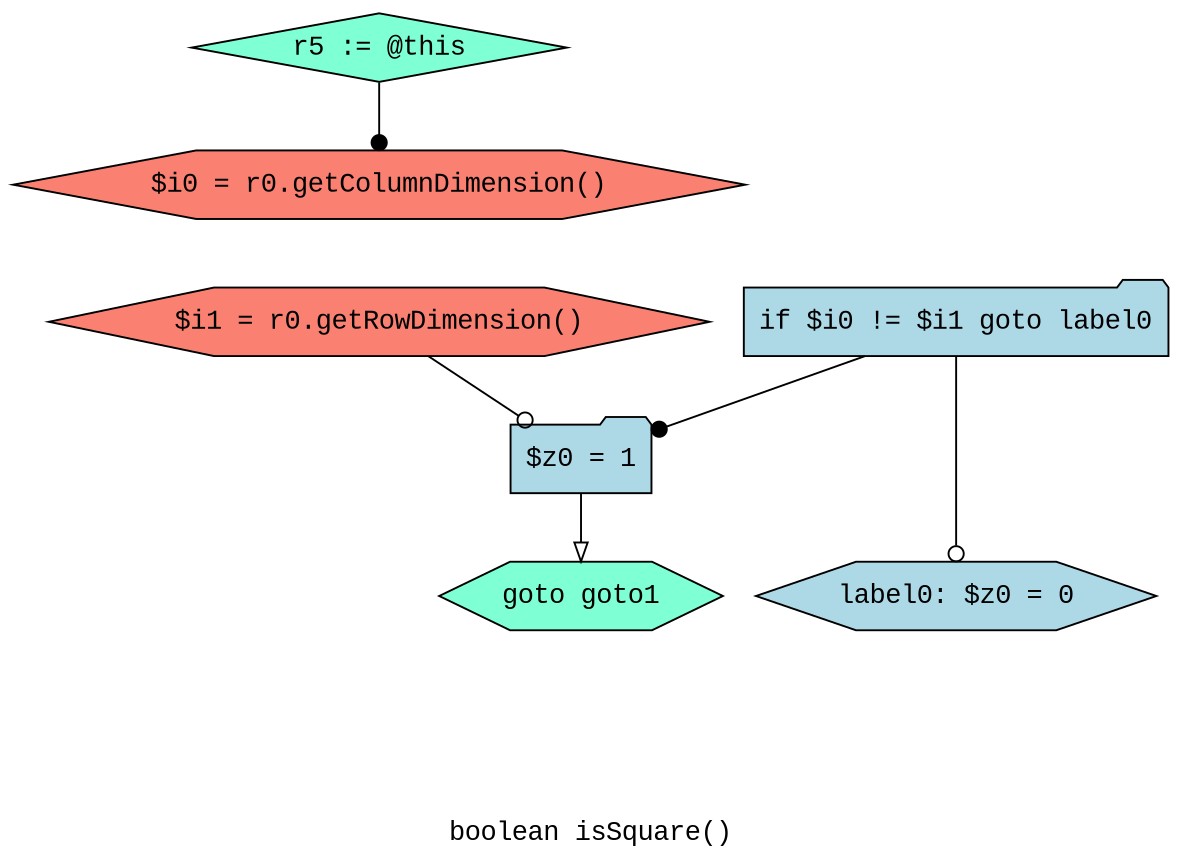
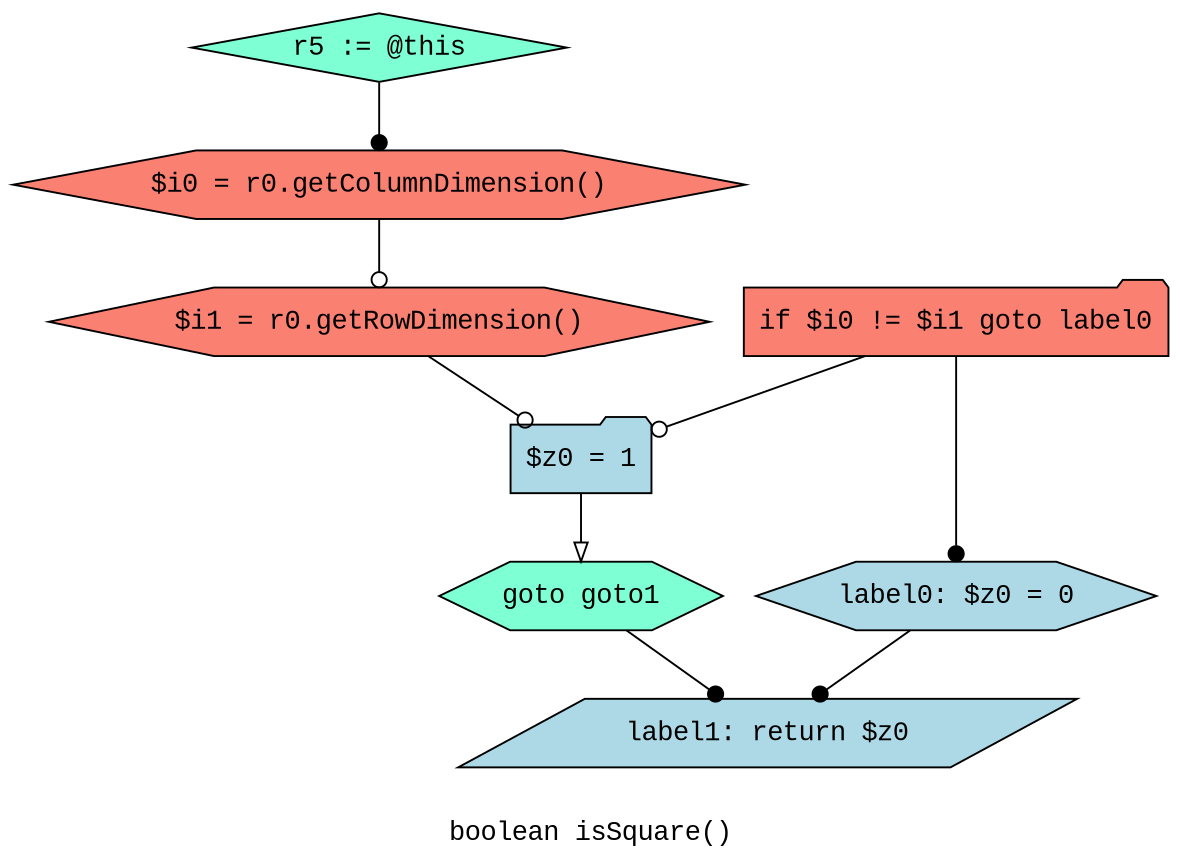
edge "$i0 = r0.getColumnDimension()" -> "$i1 = r0.getRowDimension()": added
node "if $i0 != $i1 goto label0": fillcolor lightblue -> salmon
edge "if $i0 != $i1 goto label0" -> "$z0 = 1": arrowhead dot -> odot
edge "if $i0 != $i1 goto label0" -> "label0: $z0 = 0": arrowhead odot -> dot
node "label1: return $z0": added
